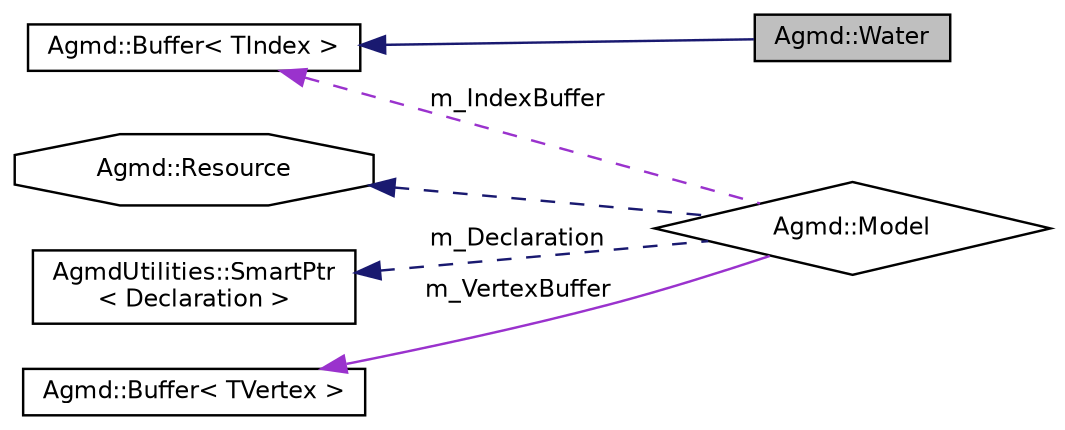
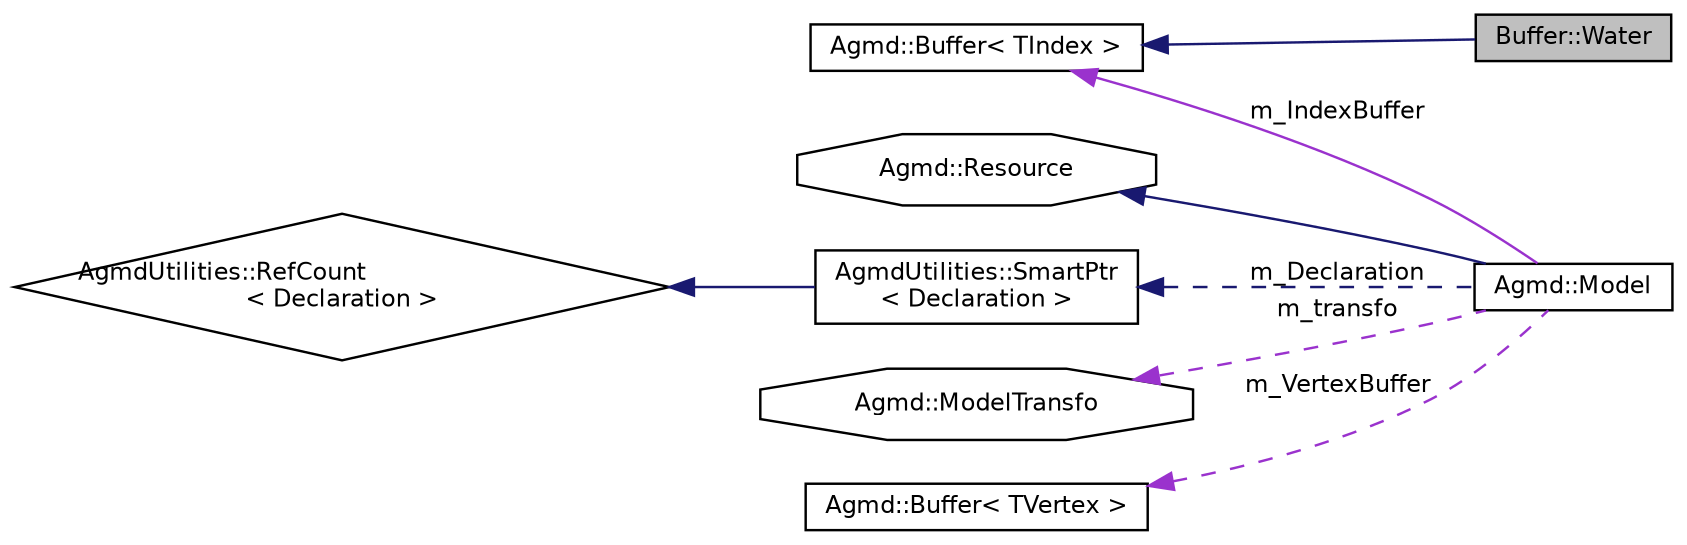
node "Agmd::Water": label "Agmd::Water" -> "Buffer::Water"
edge "Agmd::Model" -> "Agmd::Buffer< TIndex >": style dashed -> solid
edge "Agmd::Model" -> "Agmd::Resource": style dashed -> solid
node "Agmd::Model": shape diamond -> box
node "AgmdUtilities::RefCount < Declaration >": added
edge "Agmd::Model" -> "Agmd::Buffer< TVertex >": style solid -> dashed
node "Agmd::ModelTransfo": added
